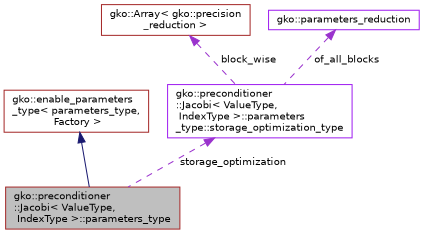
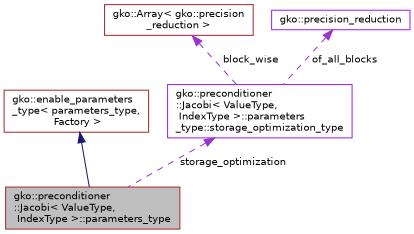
node "gko::parameters_reduction": label "gko::parameters_reduction" -> "gko::precision_reduction"
